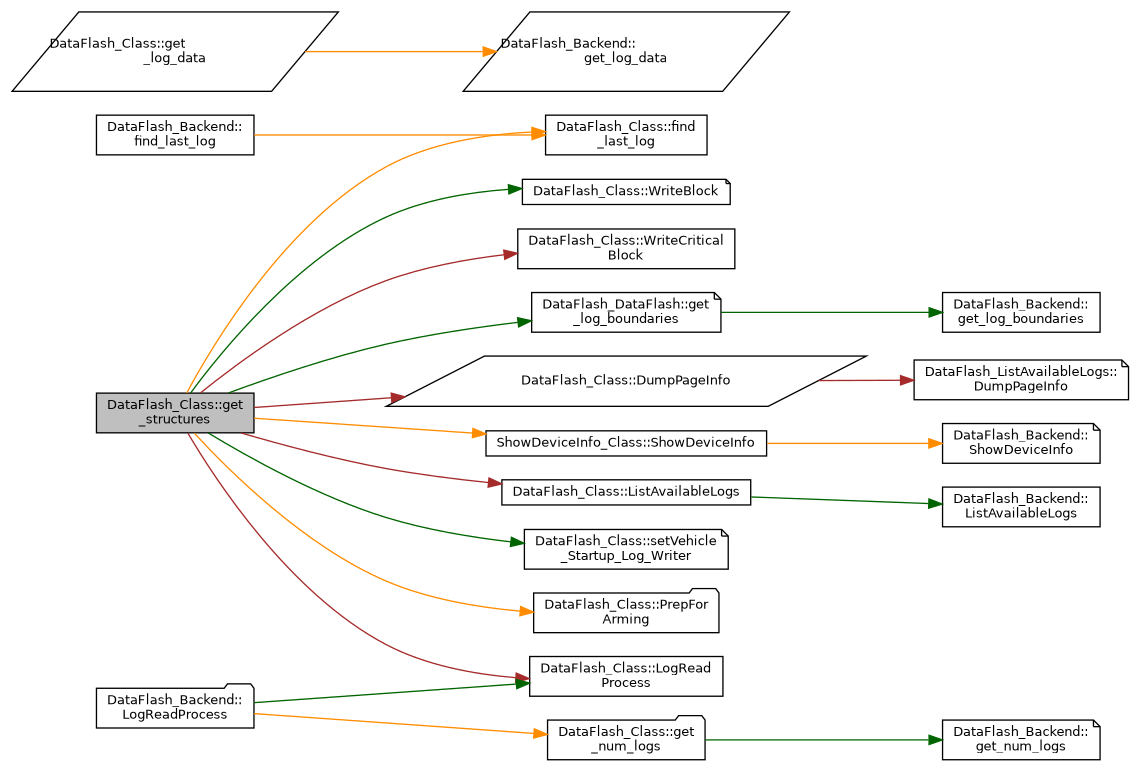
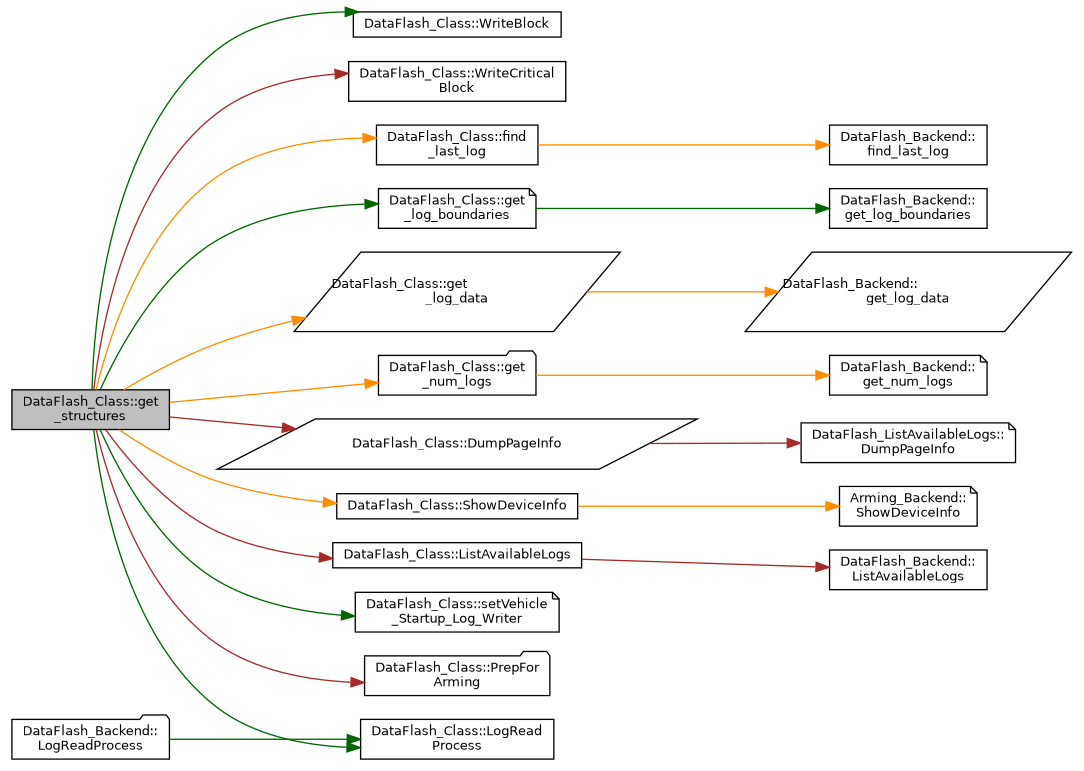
edge "DataFlash_Backend:: find_last_log" -> "DataFlash_Class::find _last_log": reversed
node "DataFlash_Class::WriteBlock": shape note -> box
node "DataFlash_DataFlash::get _log_boundaries": label "DataFlash_DataFlash::get _log_boundaries" -> "DataFlash_Class::get _log_boundaries"
edge "DataFlash_Class::get _structures" -> "DataFlash_Class::get _log_data": added
node "ShowDeviceInfo_Class::ShowDeviceInfo": label "ShowDeviceInfo_Class::ShowDeviceInfo" -> "DataFlash_Class::ShowDeviceInfo"
node "DataFlash_Backend:: ShowDeviceInfo": label "DataFlash_Backend:: ShowDeviceInfo" -> "Arming_Backend:: ShowDeviceInfo"
edge "DataFlash_Class::ListAvailableLogs" -> "DataFlash_Backend:: ListAvailableLogs": color darkgreen -> brown
edge "DataFlash_Class::get _structures" -> "DataFlash_Class::PrepFor Arming": color darkorange -> brown
edge "DataFlash_Class::get _structures" -> "DataFlash_Class::LogRead Process": color brown -> darkgreen
edge "DataFlash_Backend:: LogReadProcess" -> "DataFlash_Class::get _num_logs": now "DataFlash_Class::get _structures" -> "DataFlash_Class::get _num_logs"
edge "DataFlash_Class::get _num_logs" -> "DataFlash_Backend:: get_num_logs": color darkgreen -> darkorange
